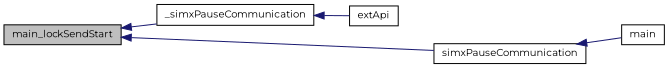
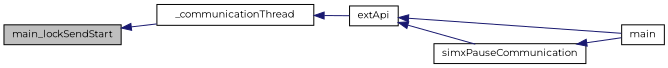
node "_simxPauseCommunication": label "_simxPauseCommunication" -> "_communicationThread"
edge "main" -> "extApi": added
edge "simxPauseCommunication" -> "main_lockSendStart": now "simxPauseCommunication" -> "extApi"
